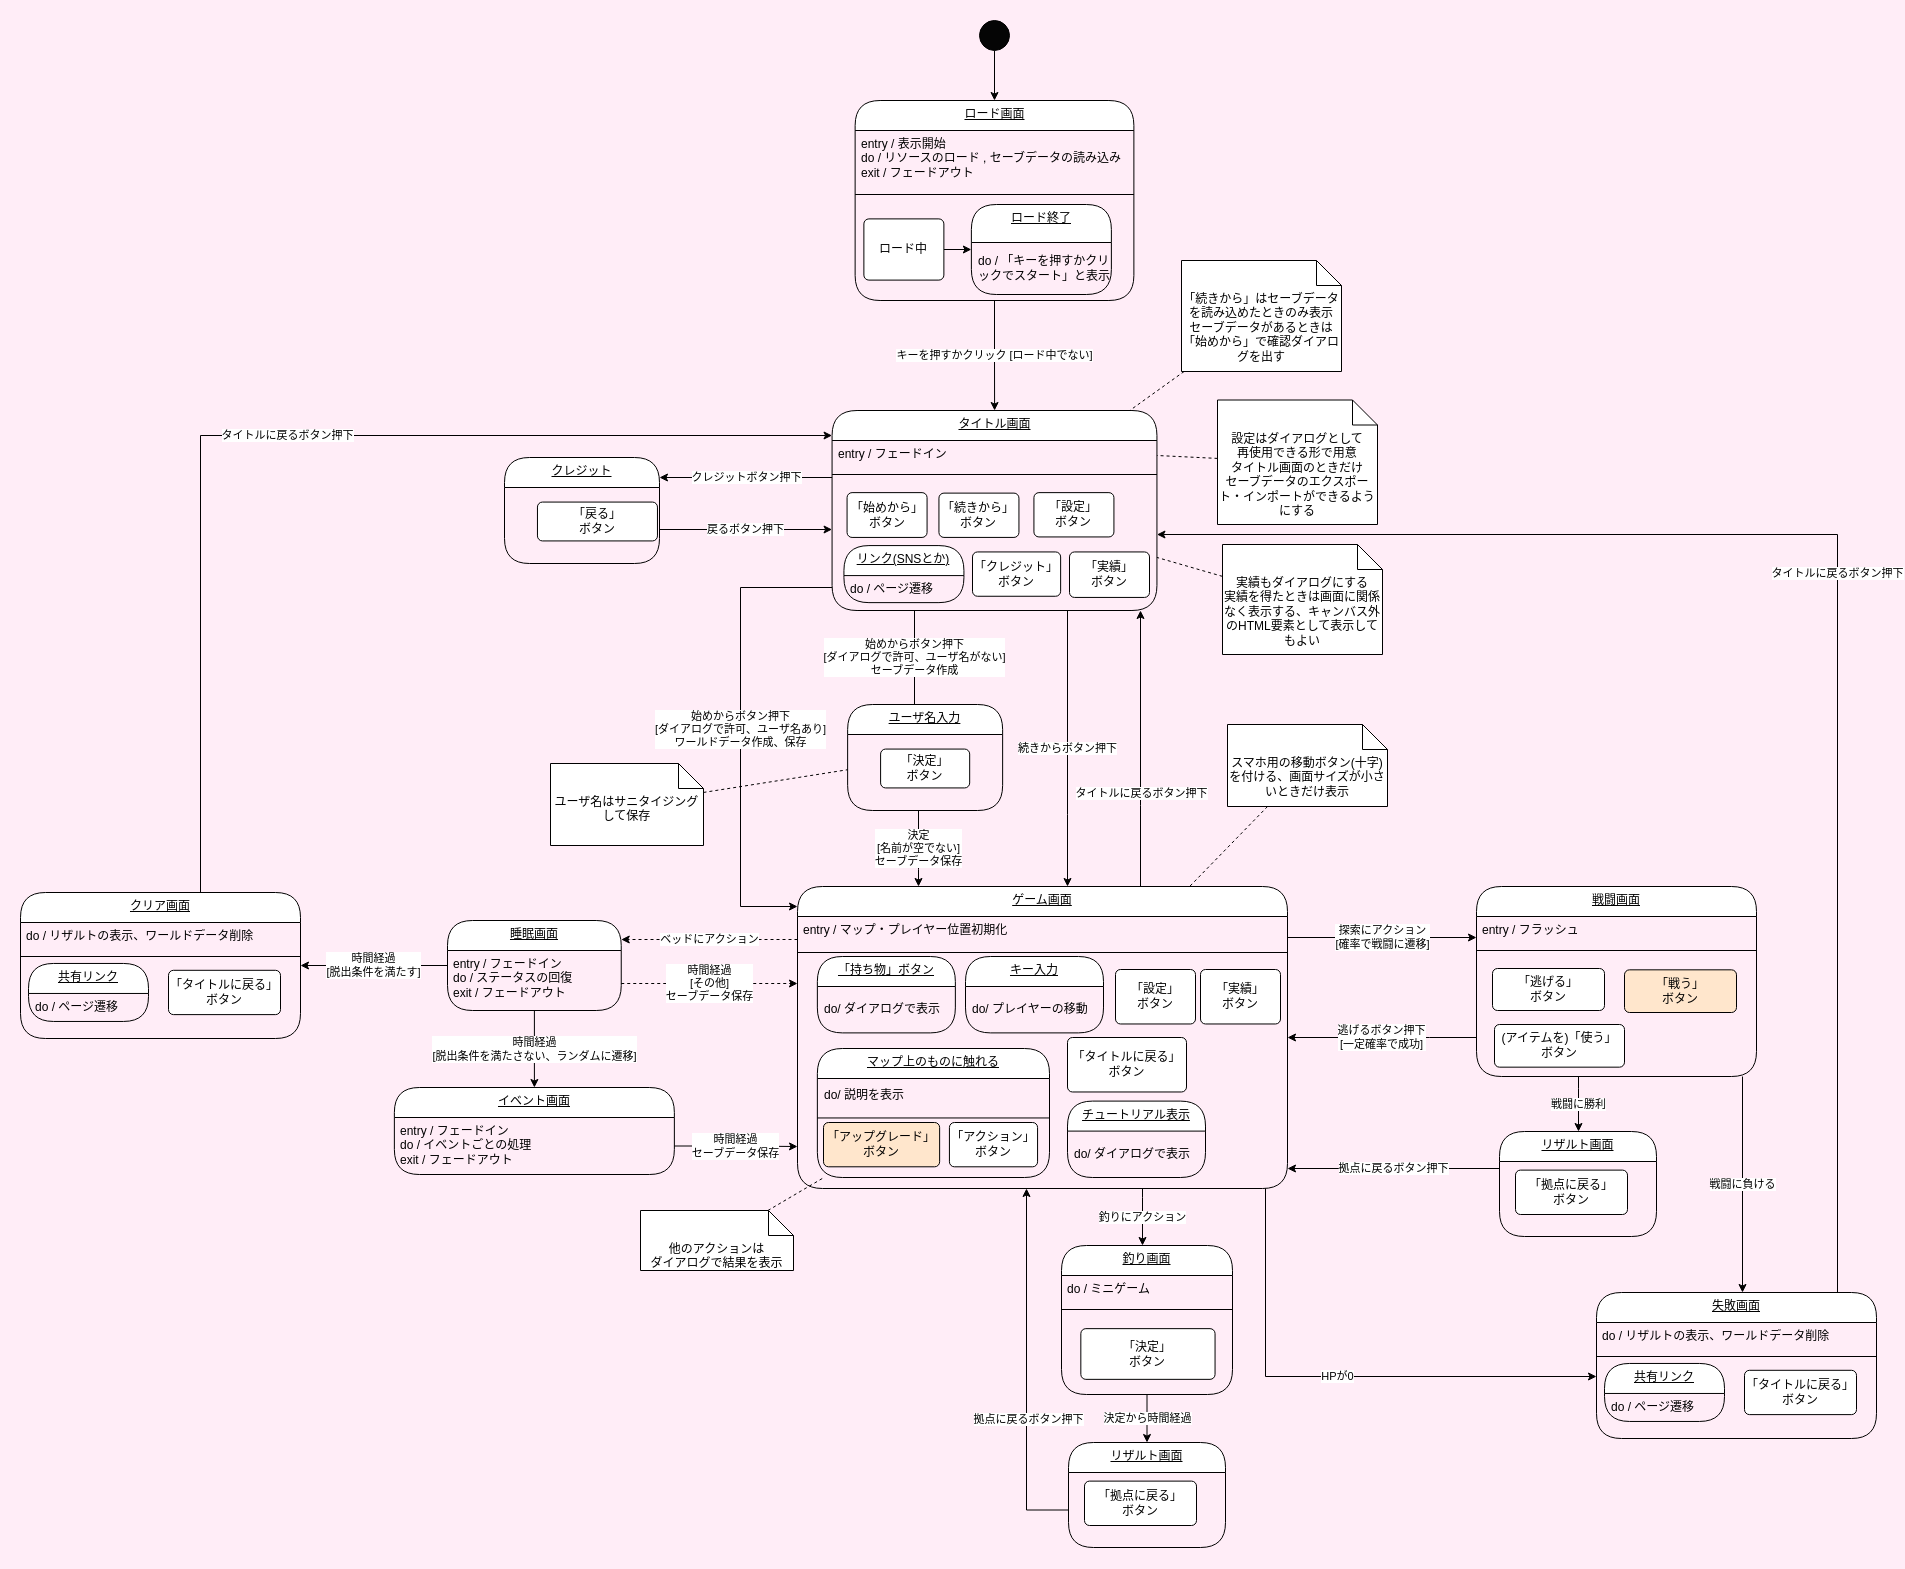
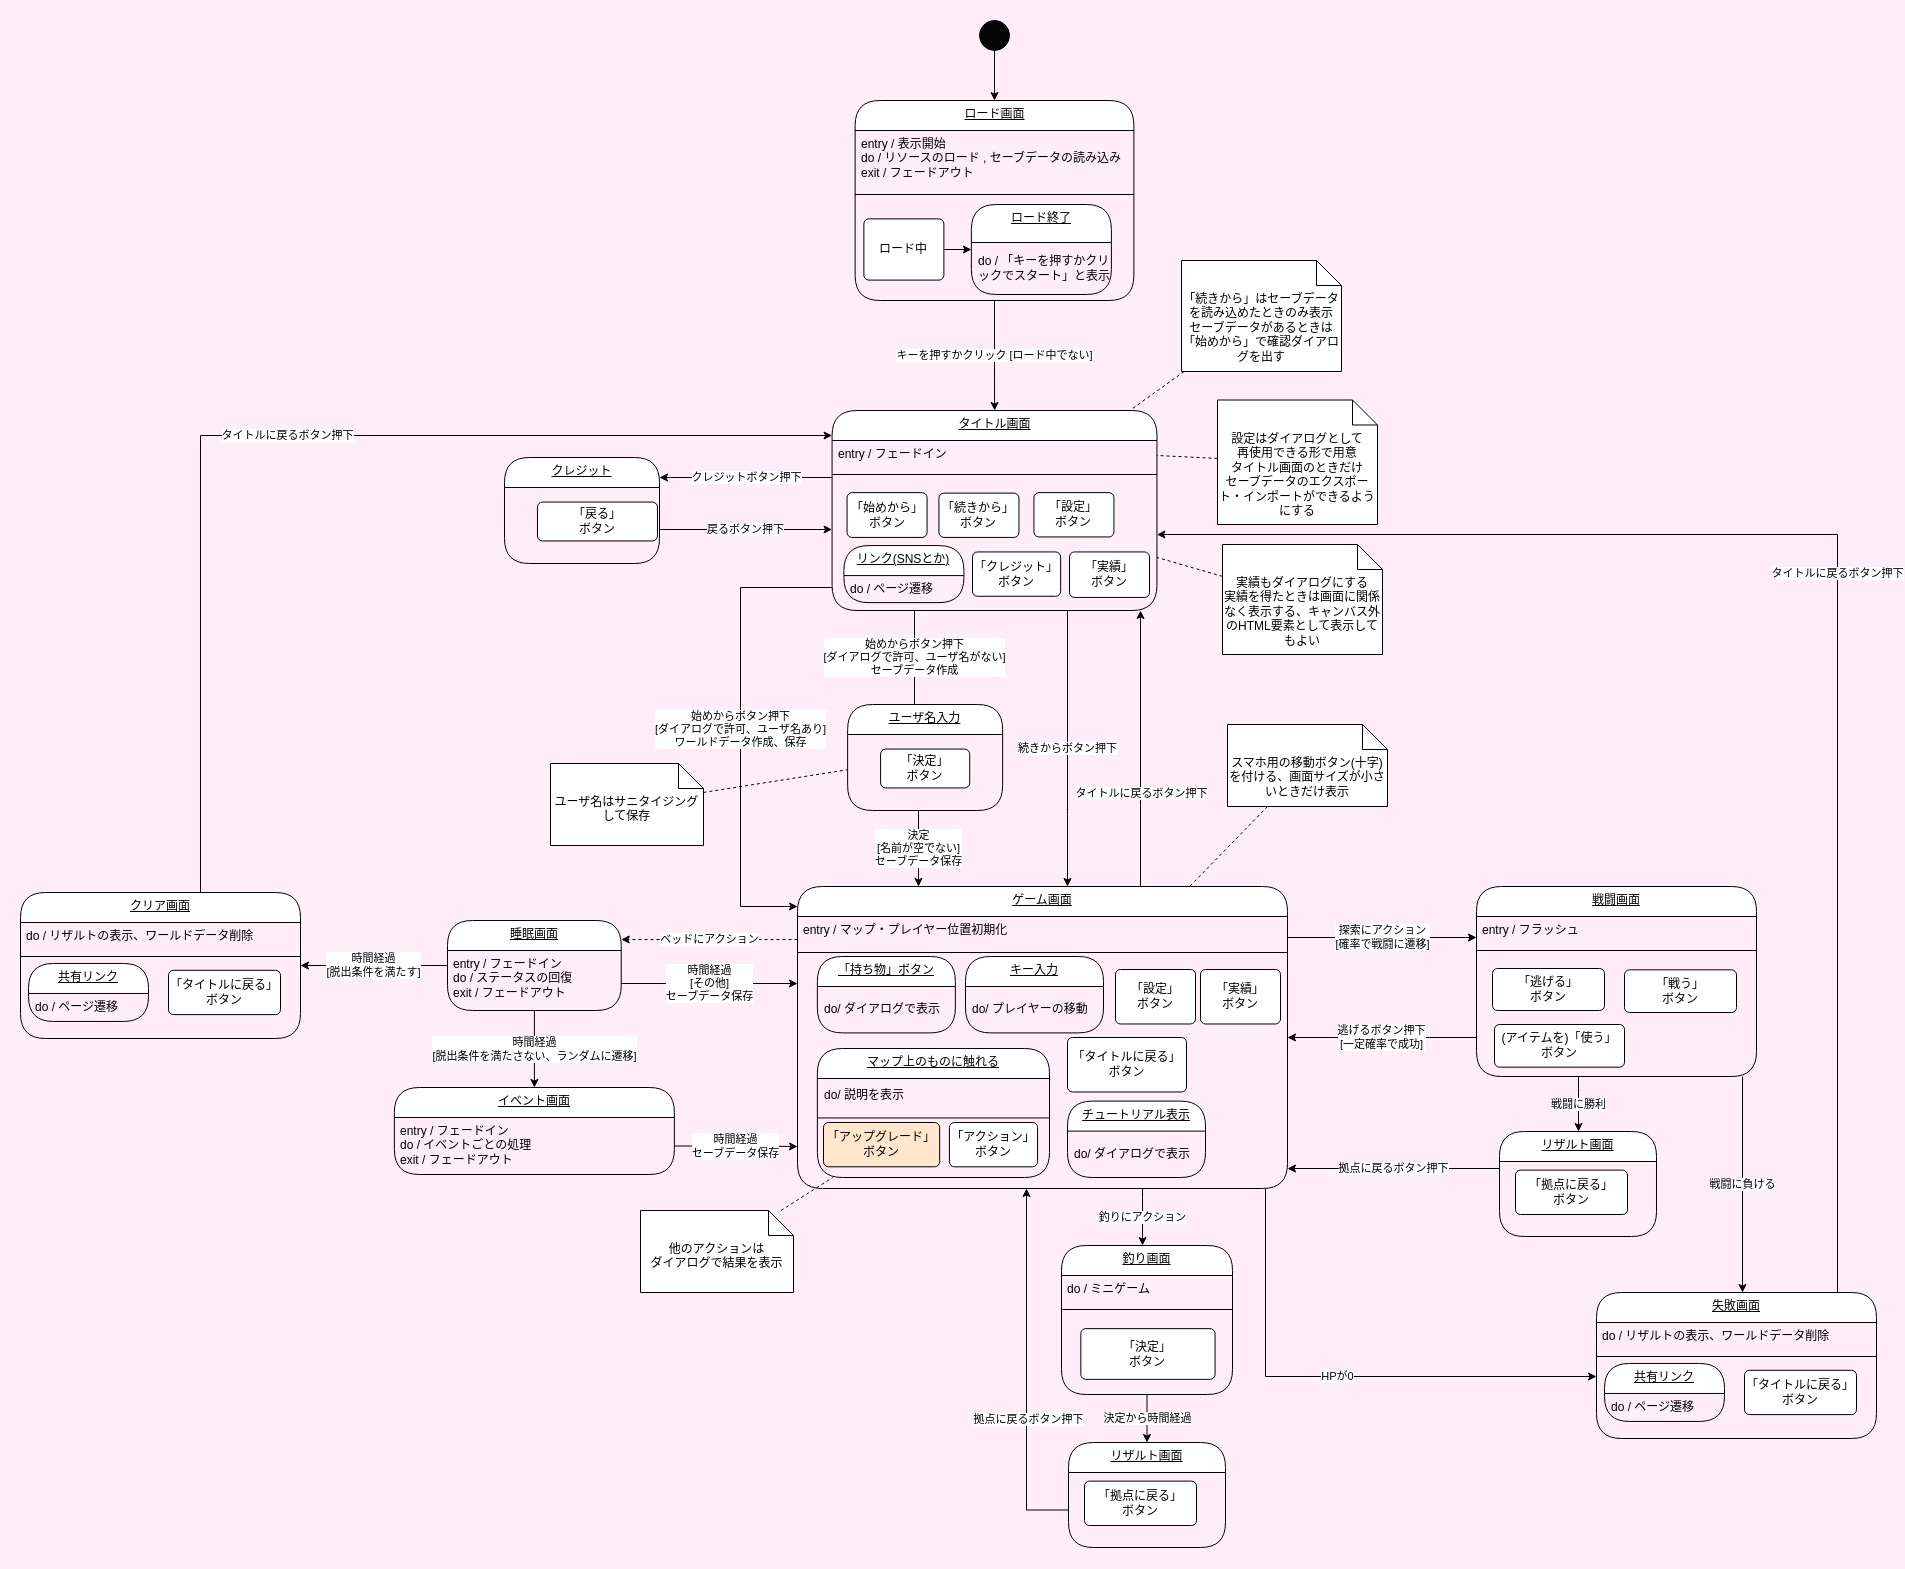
edge "entry / フェードイン do / ステータスの回復 exit / フェードアウト" -> "ゲーム画面": style dashed -> solid
node "「戦う」 ボタン": fillcolor #ffe6cc -> #ffffff
node "他のアクションは ダイアログで結果を表示": size 153x60 -> 153x82
